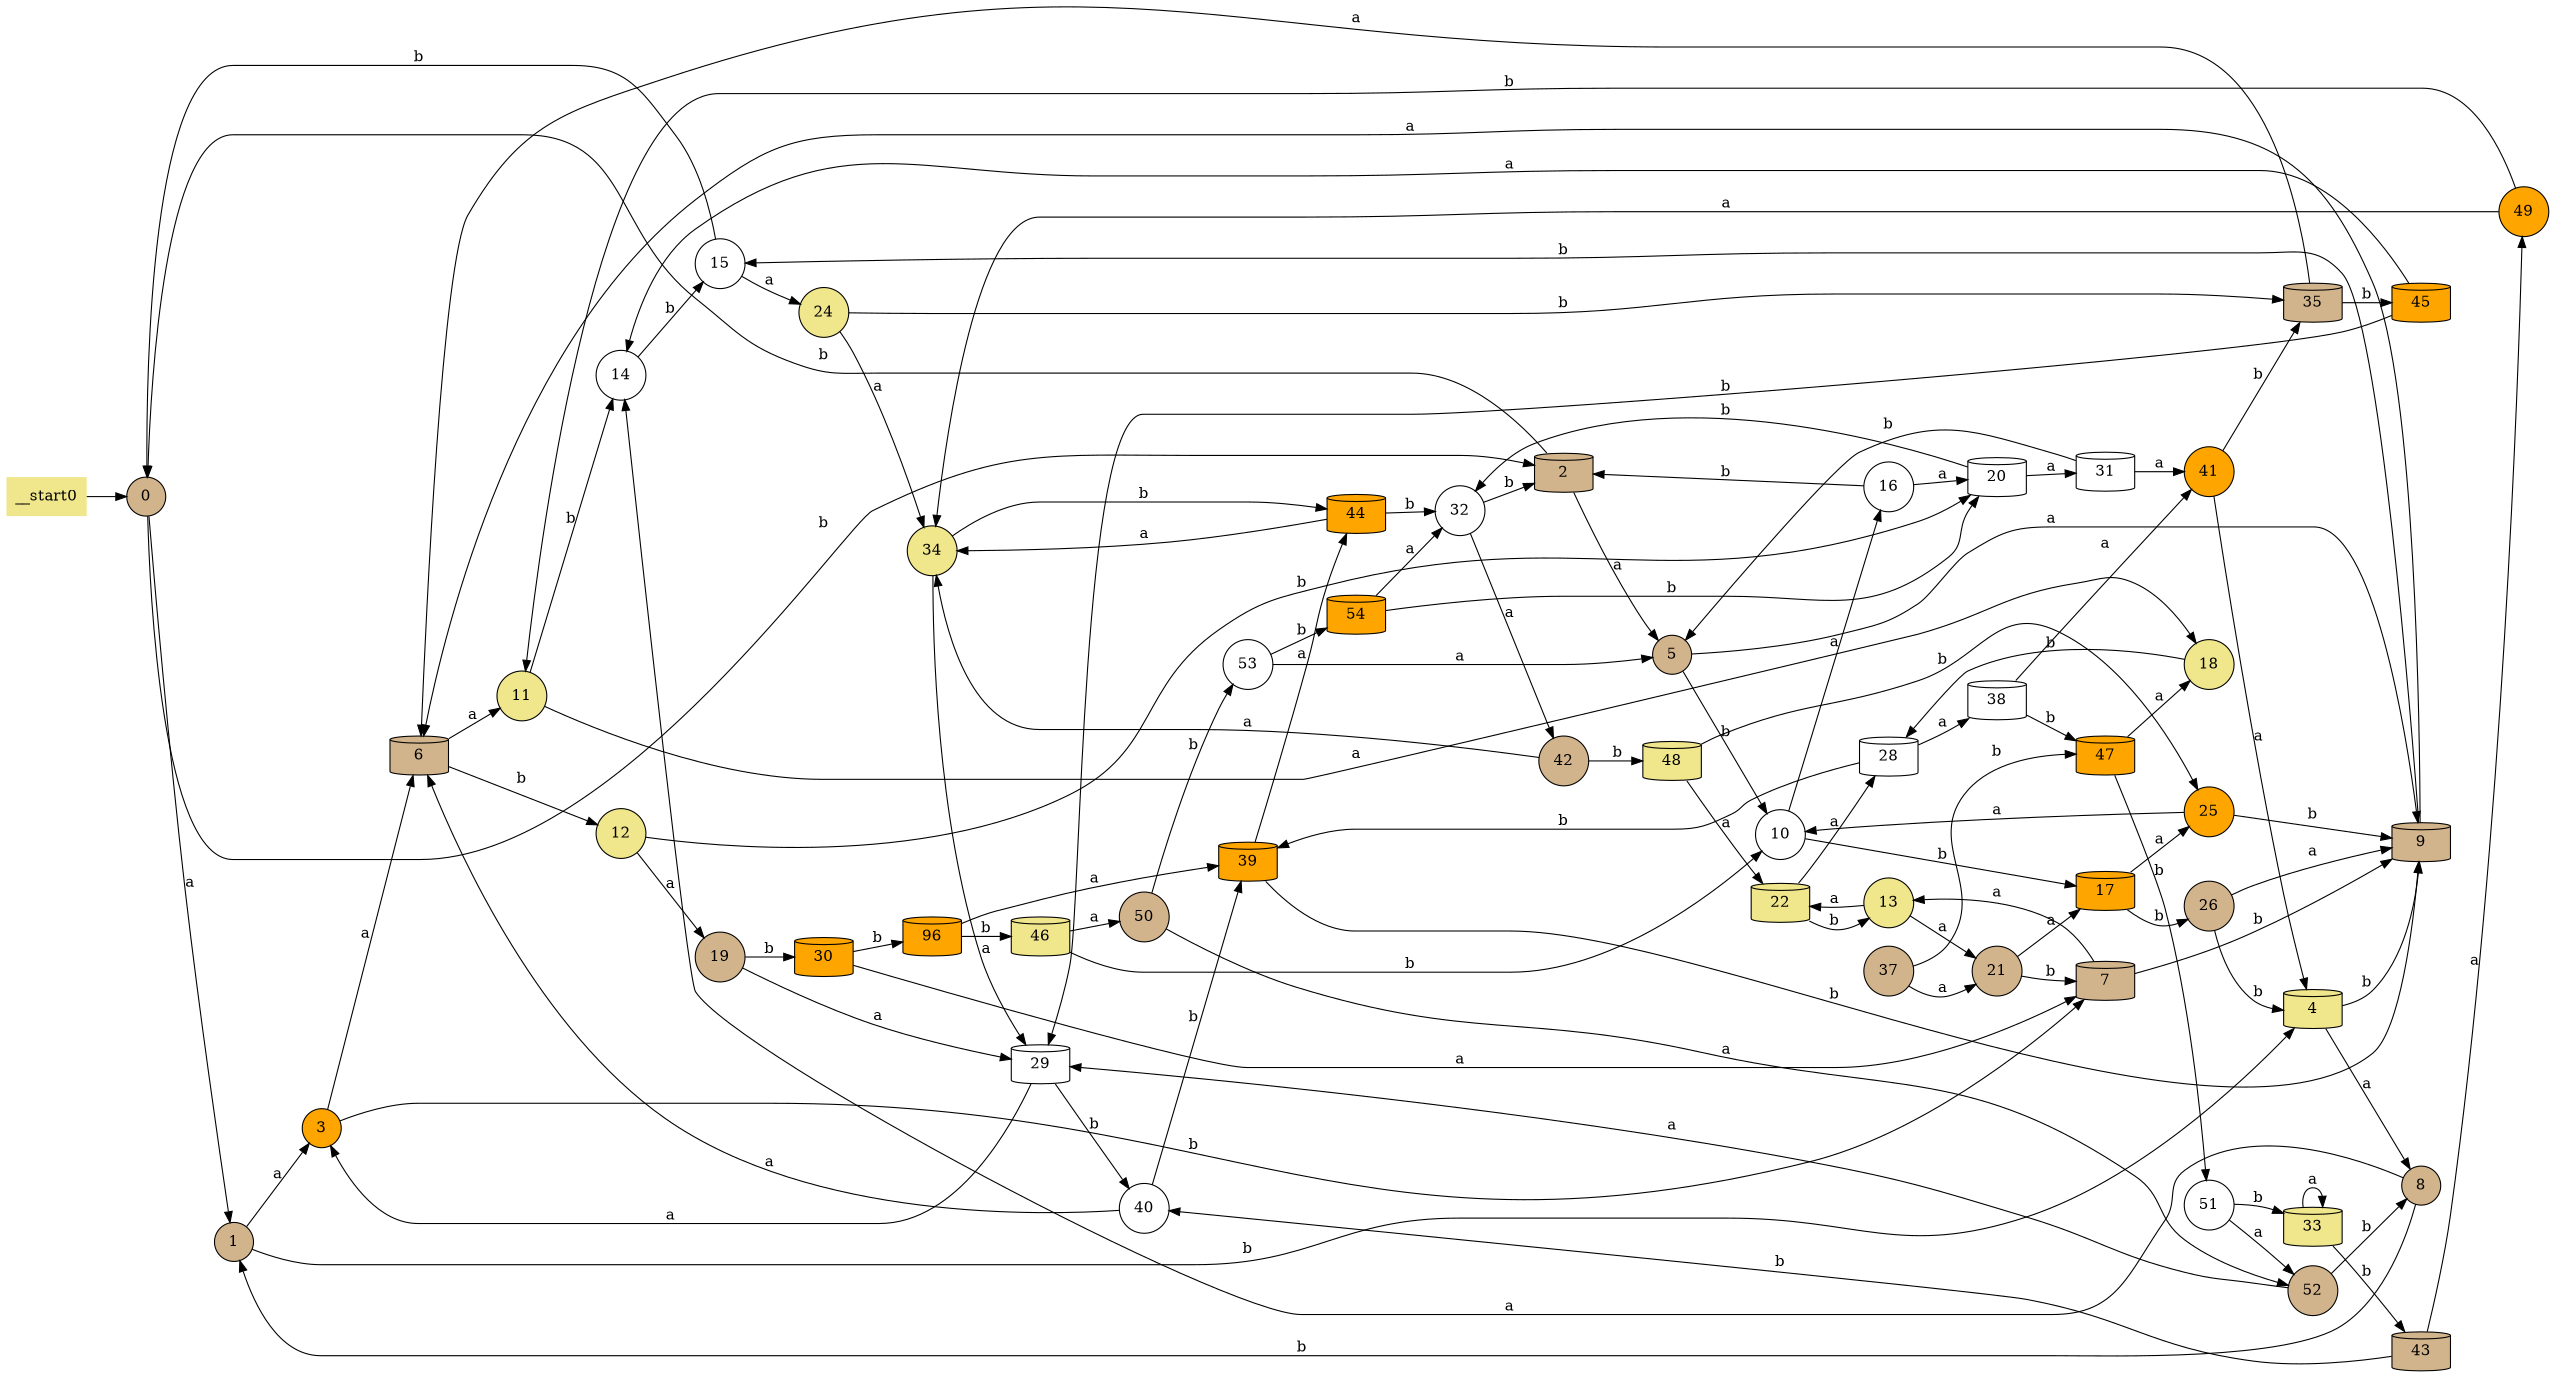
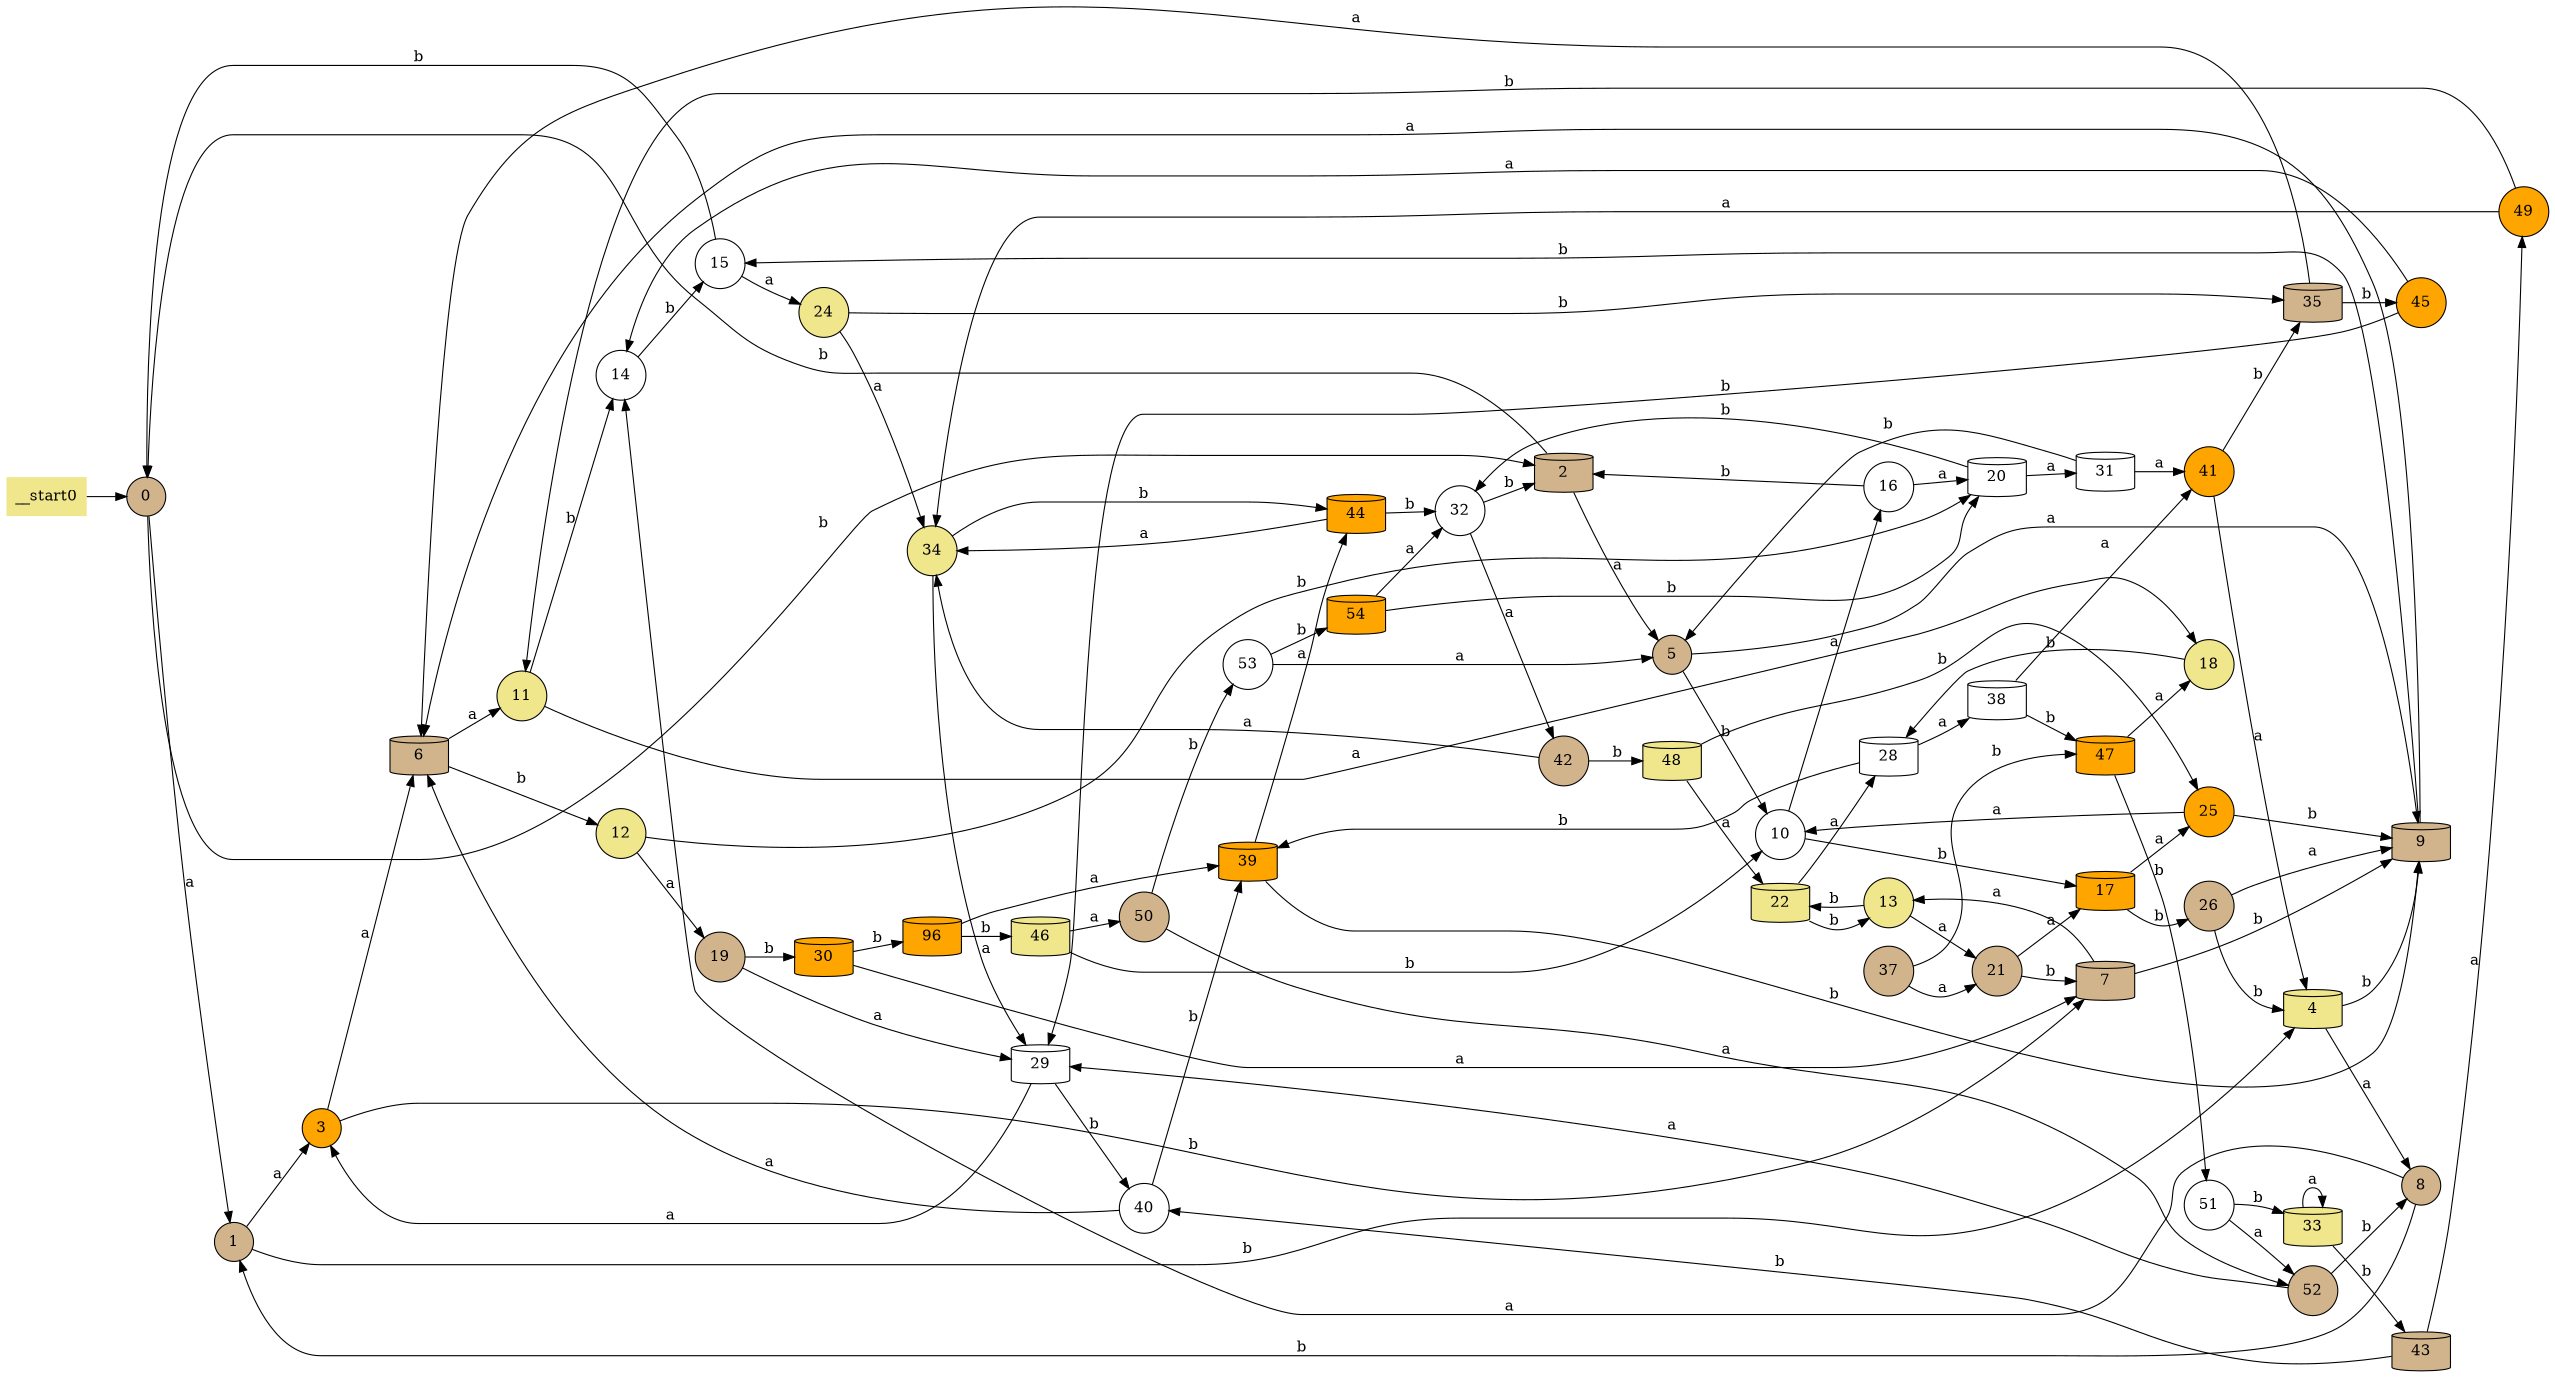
node "45": shape cylinder -> circle
edge "13" -> "22": label "a" -> "b"
